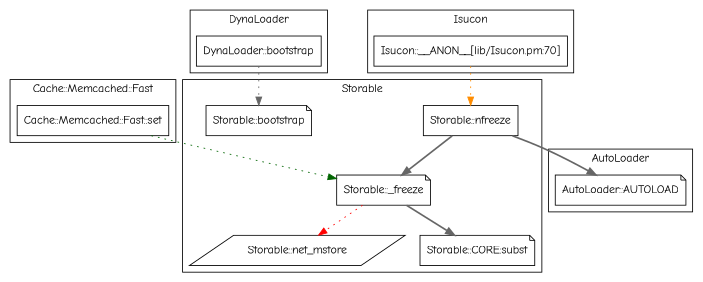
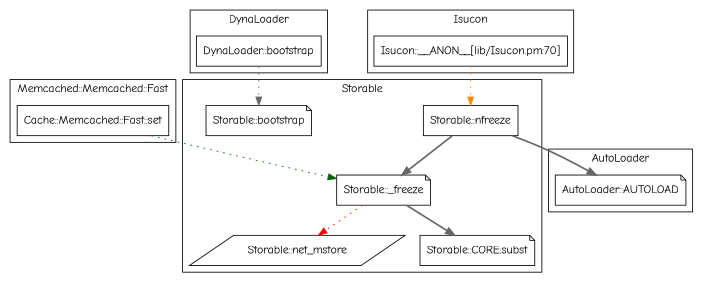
cluster "Cache::Memcached::Fast": label "Cache::Memcached::Fast" -> "Memcached::Memcached::Fast"
